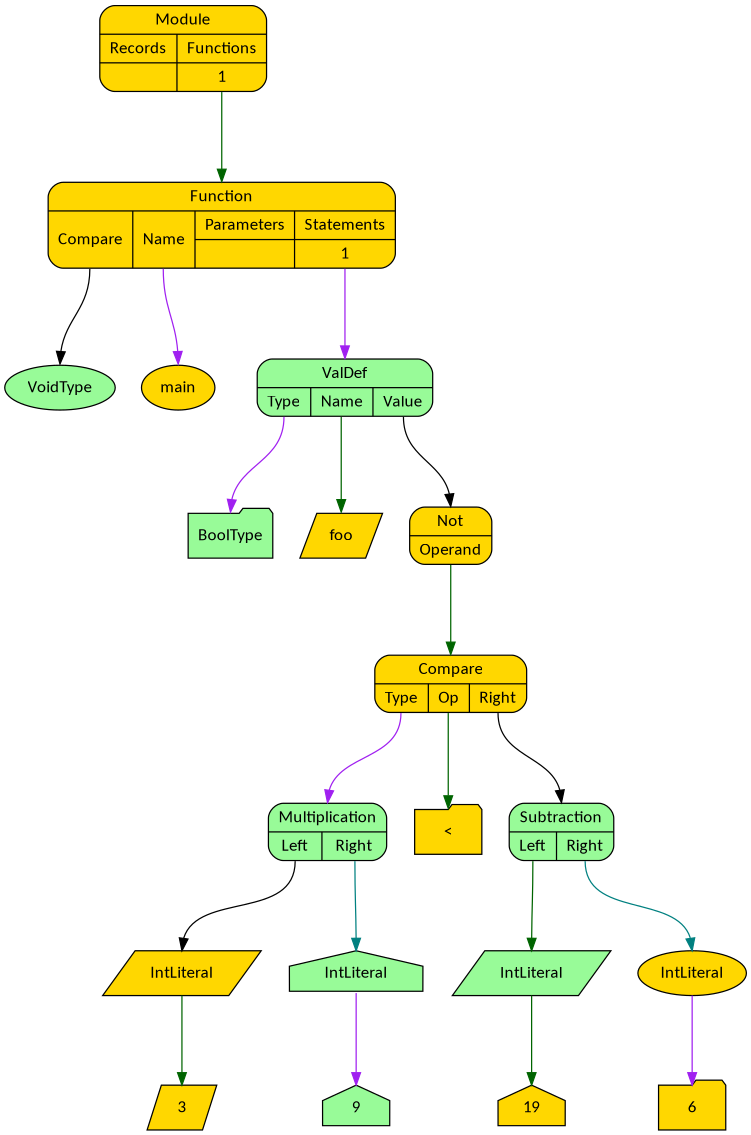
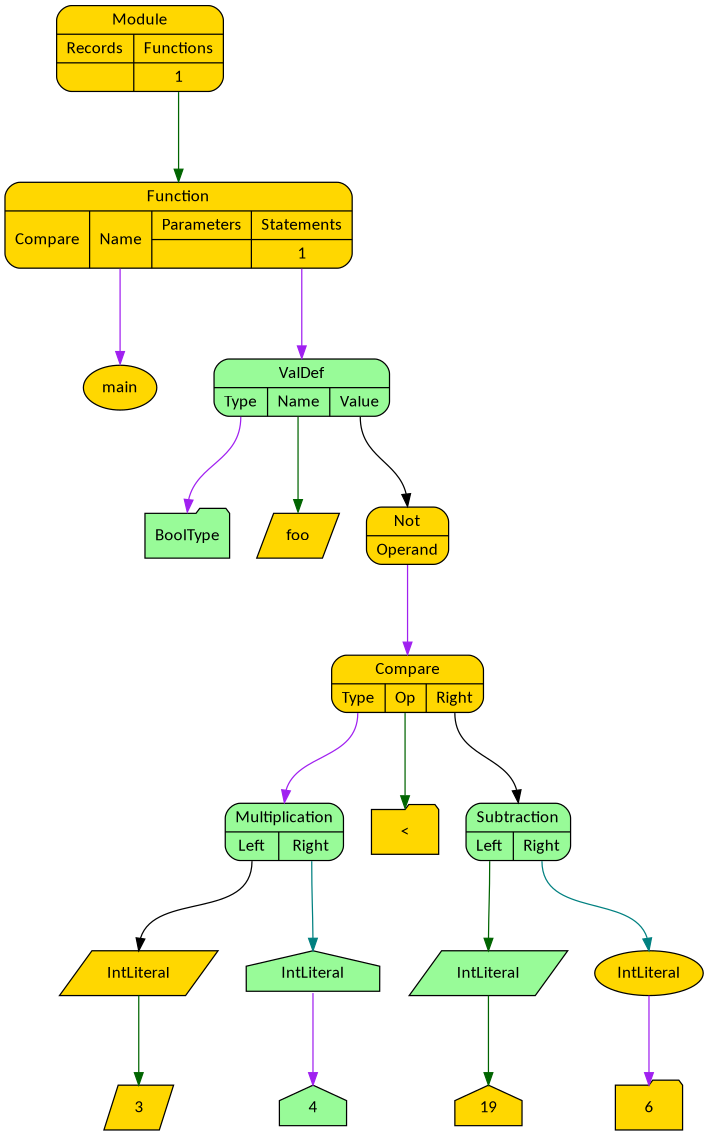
node "VoidType": removed
edge "Not" -> "Compare": color darkgreen -> purple
node "9": label "9" -> "4"
